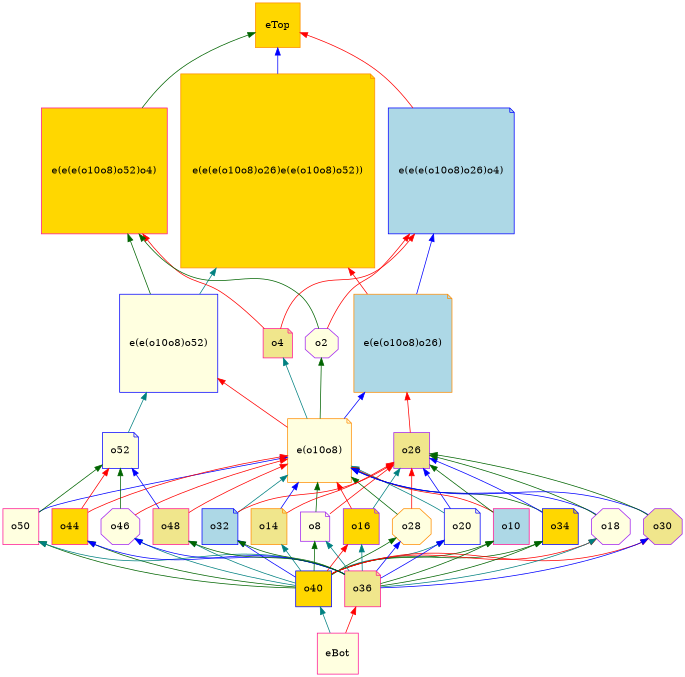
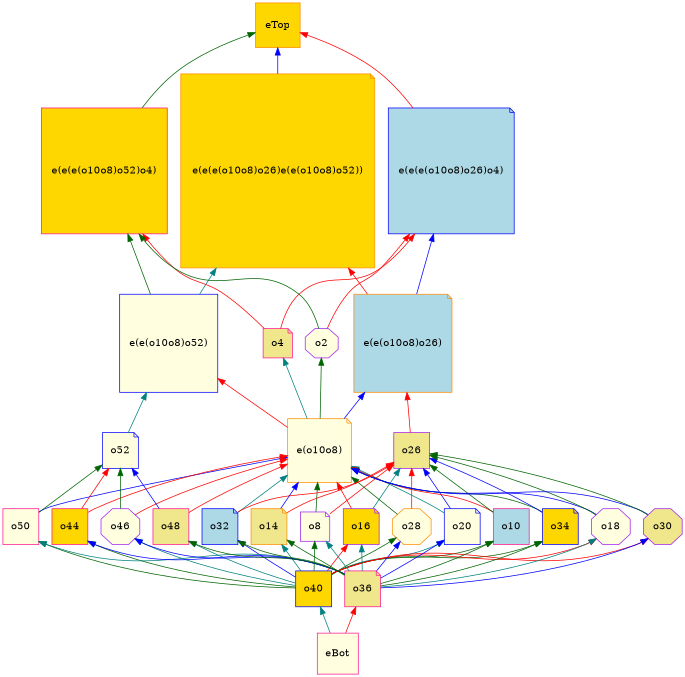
edge "o36" -> "o14": added
